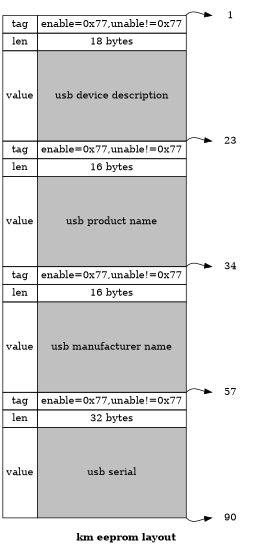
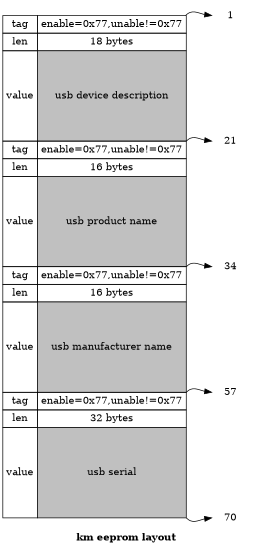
node "23": label "23" -> "21"
node "90": label "90" -> "70"
